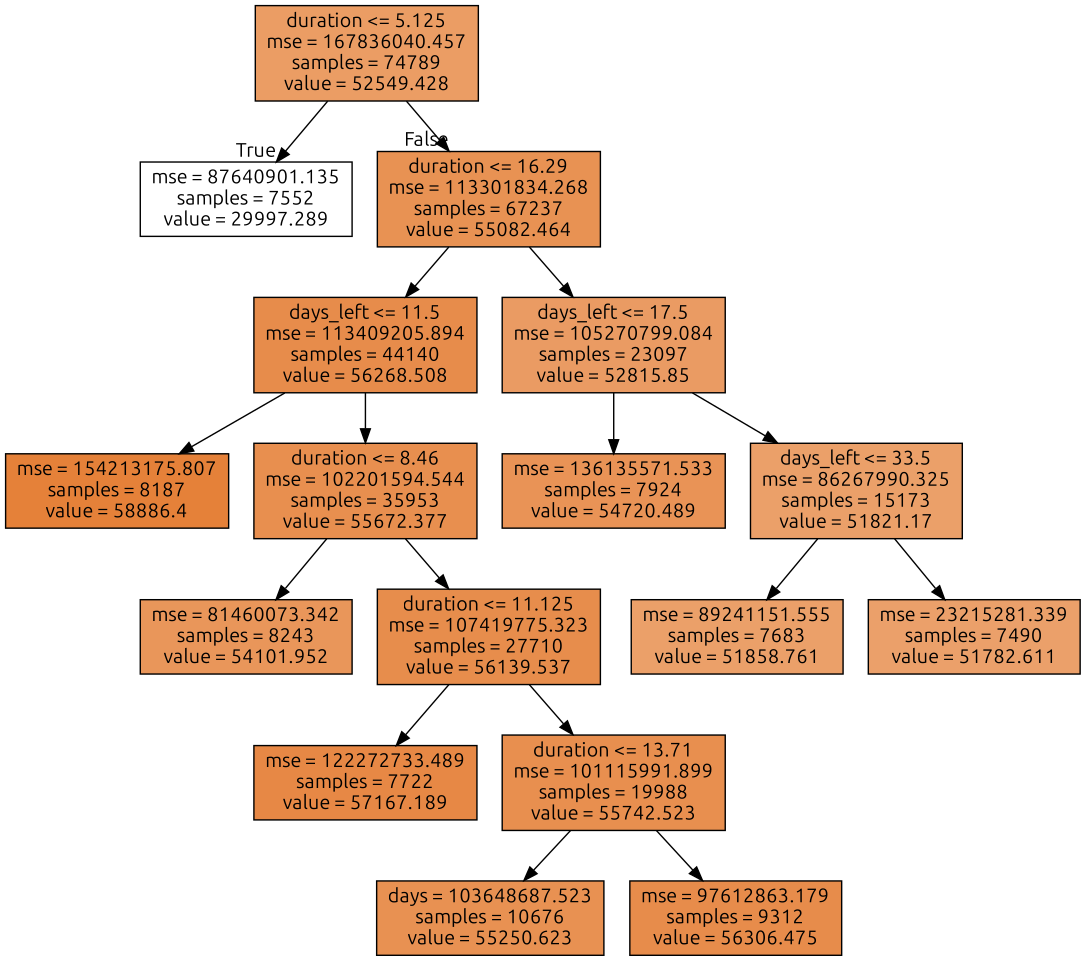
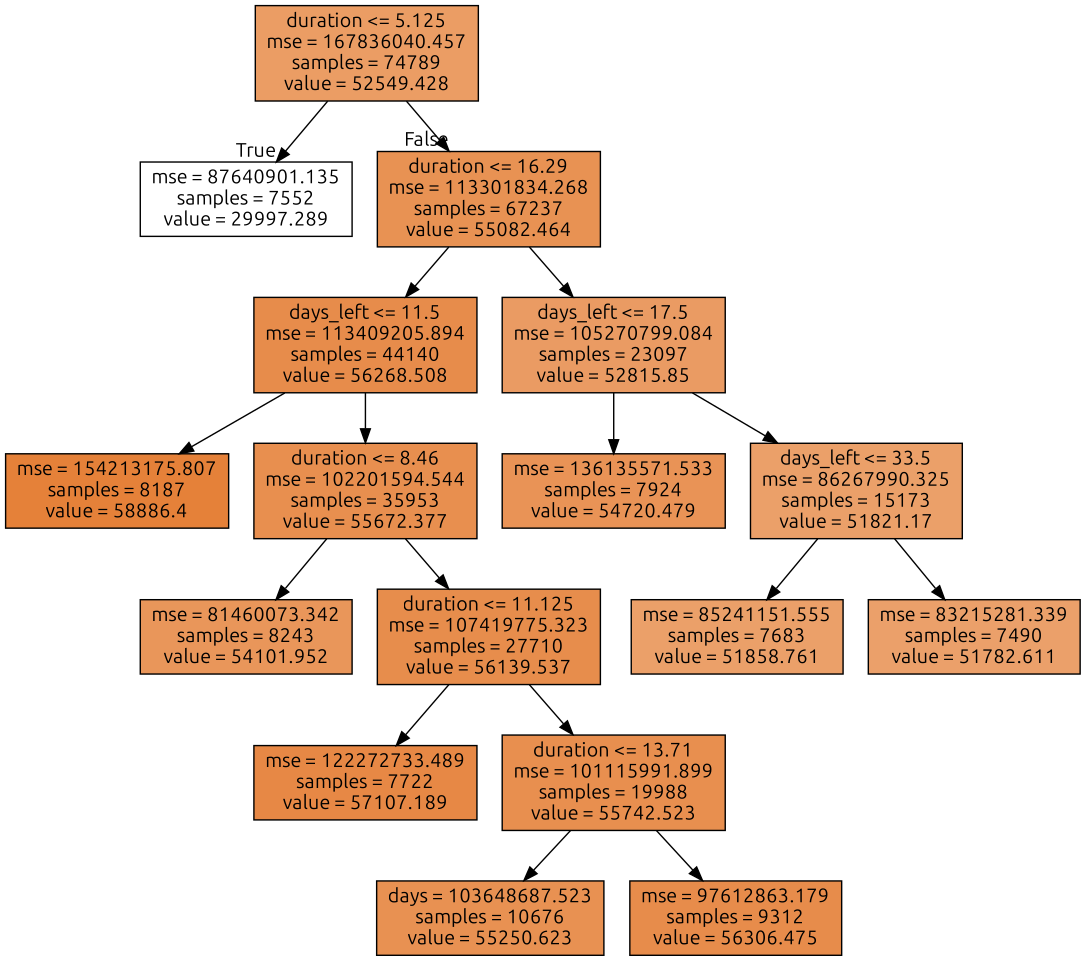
node "mse = 136135571.533 samples = 7924 value = 54720.489": label "mse = 136135571.533 samples = 7924 value = 54720.489" -> "mse = 136135571.533 samples = 7924 value = 54720.479"
node "mse = 89241151.555 samples = 7683 value = 51858.761": label "mse = 89241151.555 samples = 7683 value = 51858.761" -> "mse = 85241151.555 samples = 7683 value = 51858.761"
node "mse = 23215281.339 samples = 7490 value = 51782.611": label "mse = 23215281.339 samples = 7490 value = 51782.611" -> "mse = 83215281.339 samples = 7490 value = 51782.611"
node "mse = 122272733.489 samples = 7722 value = 57167.189": label "mse = 122272733.489 samples = 7722 value = 57167.189" -> "mse = 122272733.489 samples = 7722 value = 57107.189"
